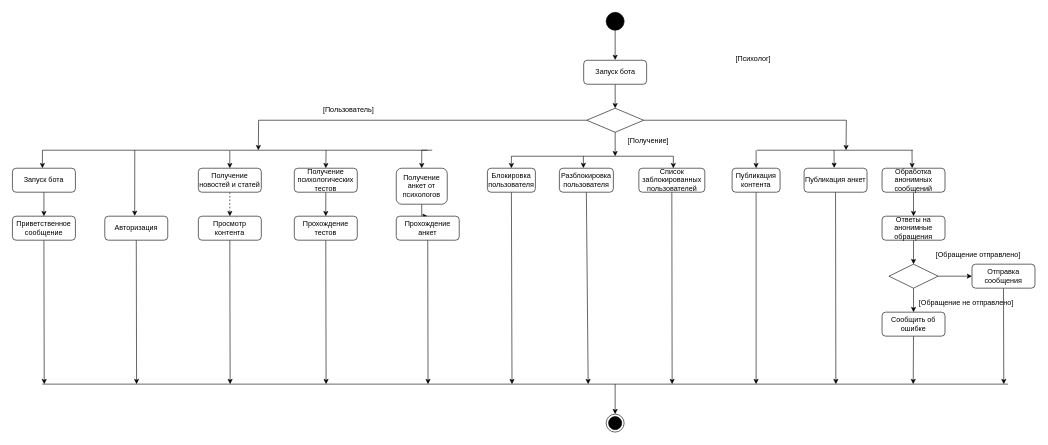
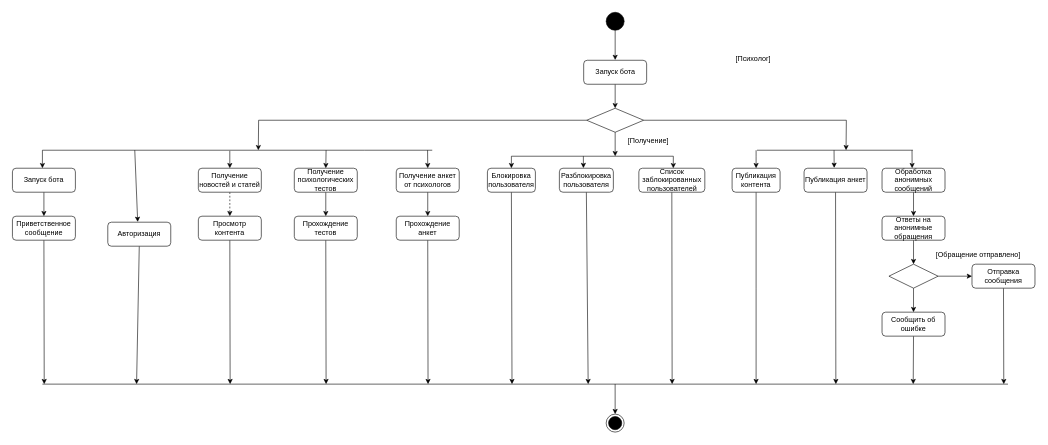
node "[Пользователь]": removed
node "Получение анкет от психологов": size 51x36 -> 63x24
node "Авторизация": moved (136, 228) -> (139, 234)
node "[Обращение не отправлено]": removed
